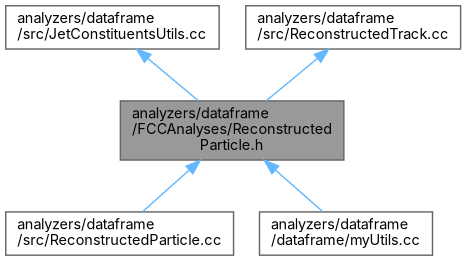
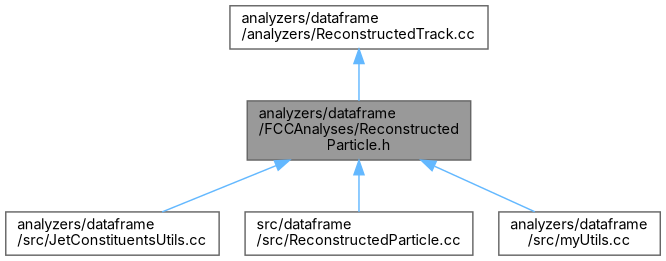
node "analyzers/dataframe /src/ReconstructedTrack.cc": label "analyzers/dataframe /src/ReconstructedTrack.cc" -> "analyzers/dataframe /analyzers/ReconstructedTrack.cc"
edge "analyzers/dataframe /FCCAnalyses/Reconstructed Particle.h" -> "analyzers/dataframe /src/JetConstituentsUtils.cc": reversed
node "analyzers/dataframe /src/ReconstructedParticle.cc": label "analyzers/dataframe /src/ReconstructedParticle.cc" -> "src/dataframe /src/ReconstructedParticle.cc"
node "analyzers/dataframe /dataframe/myUtils.cc": label "analyzers/dataframe /dataframe/myUtils.cc" -> "analyzers/dataframe /src/myUtils.cc"
